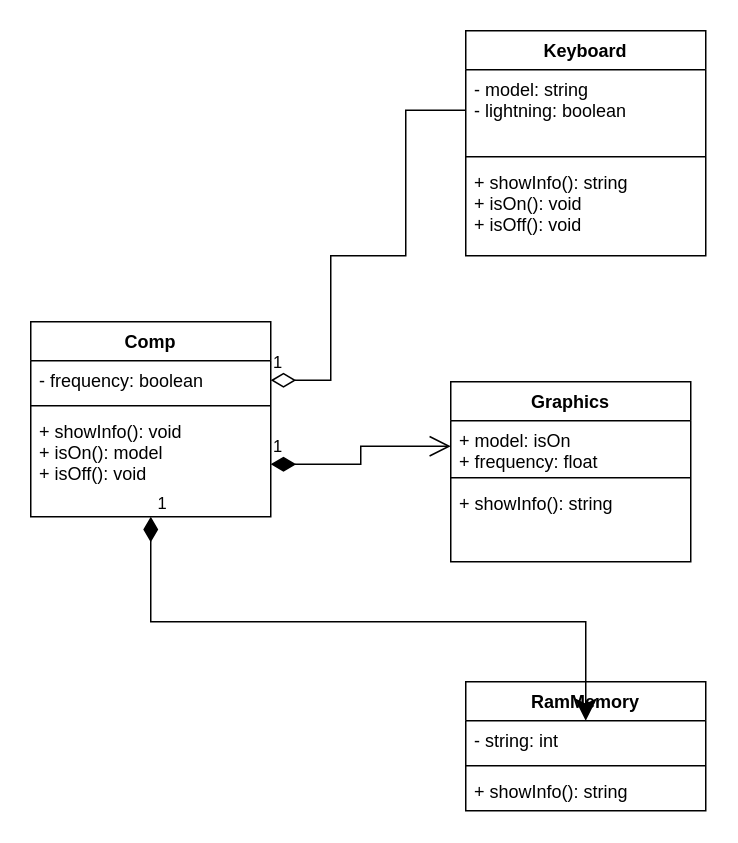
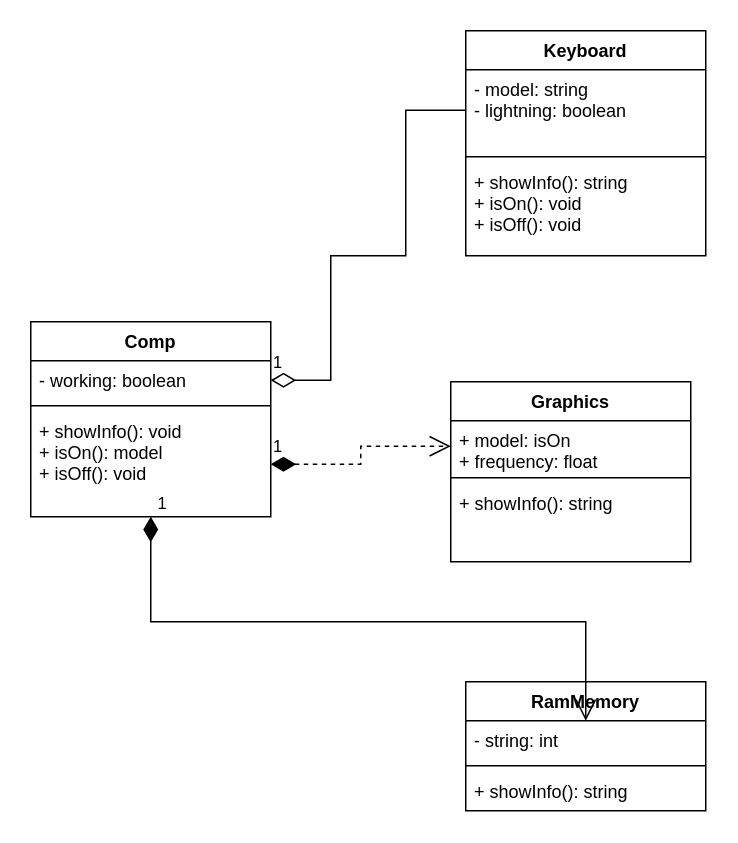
node "- frequency: boolean": label "- frequency: boolean" -> "- working: boolean"
edge "+ model: isOn + frequency: float" -- "+ showInfo(): void + isOn(): model + isOff(): void": style solid -> dashed
edge "+ showInfo(): void + isOn(): model + isOff(): void" -- "- string: int": arrowhead classic -> open
